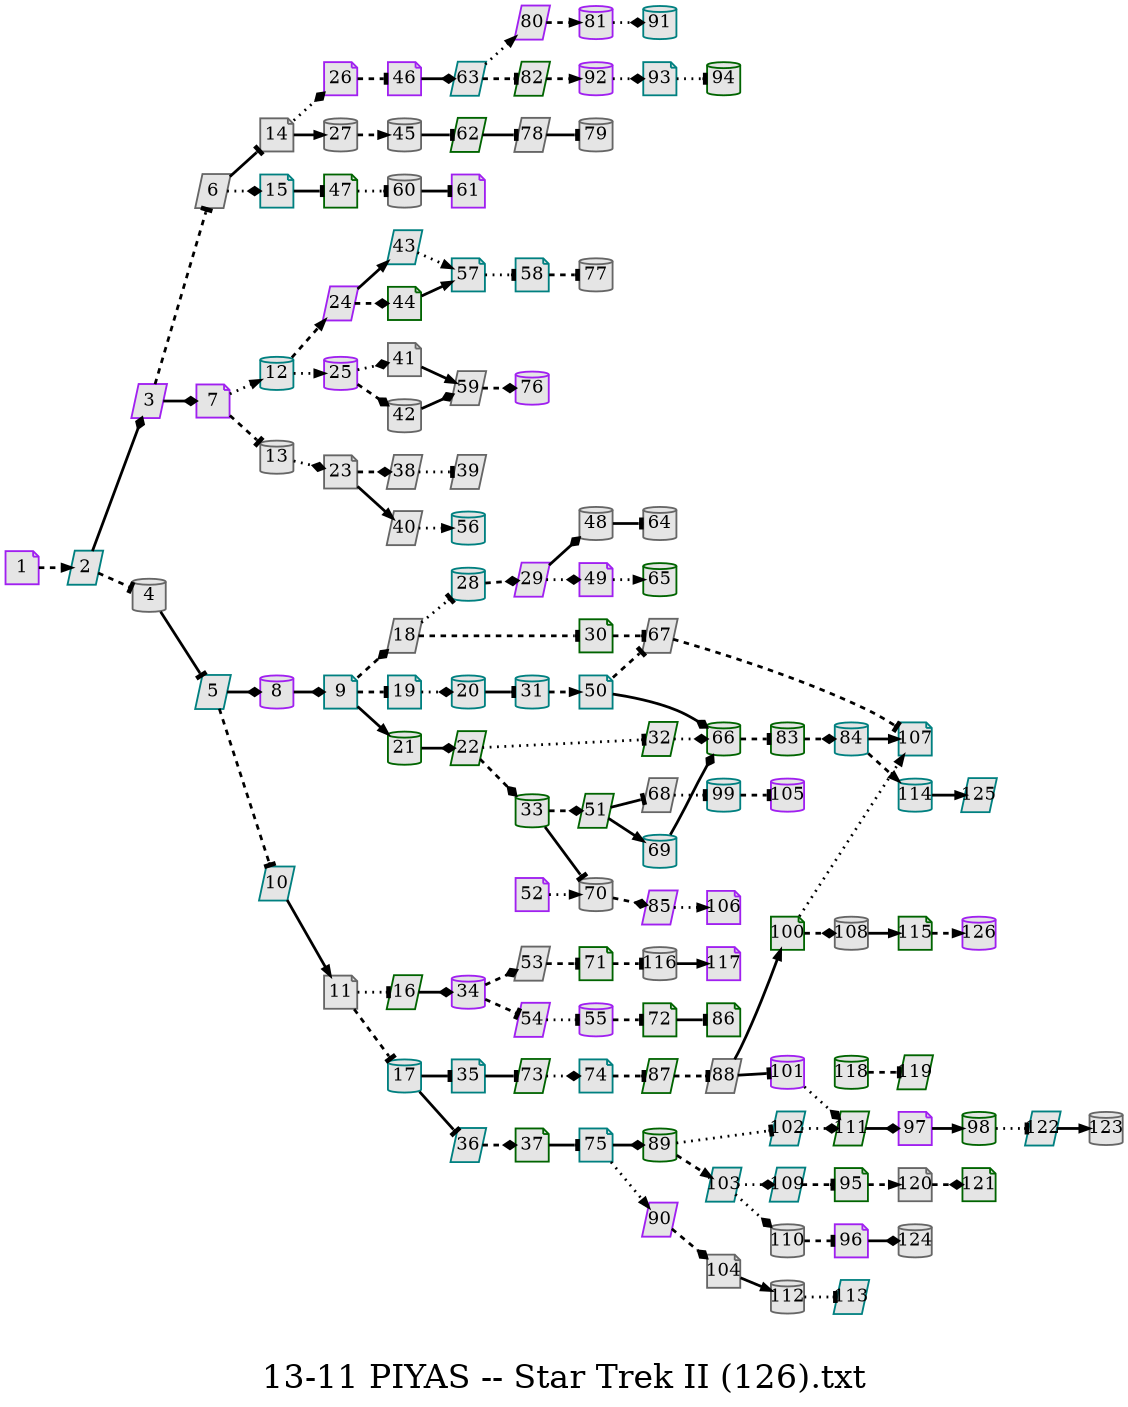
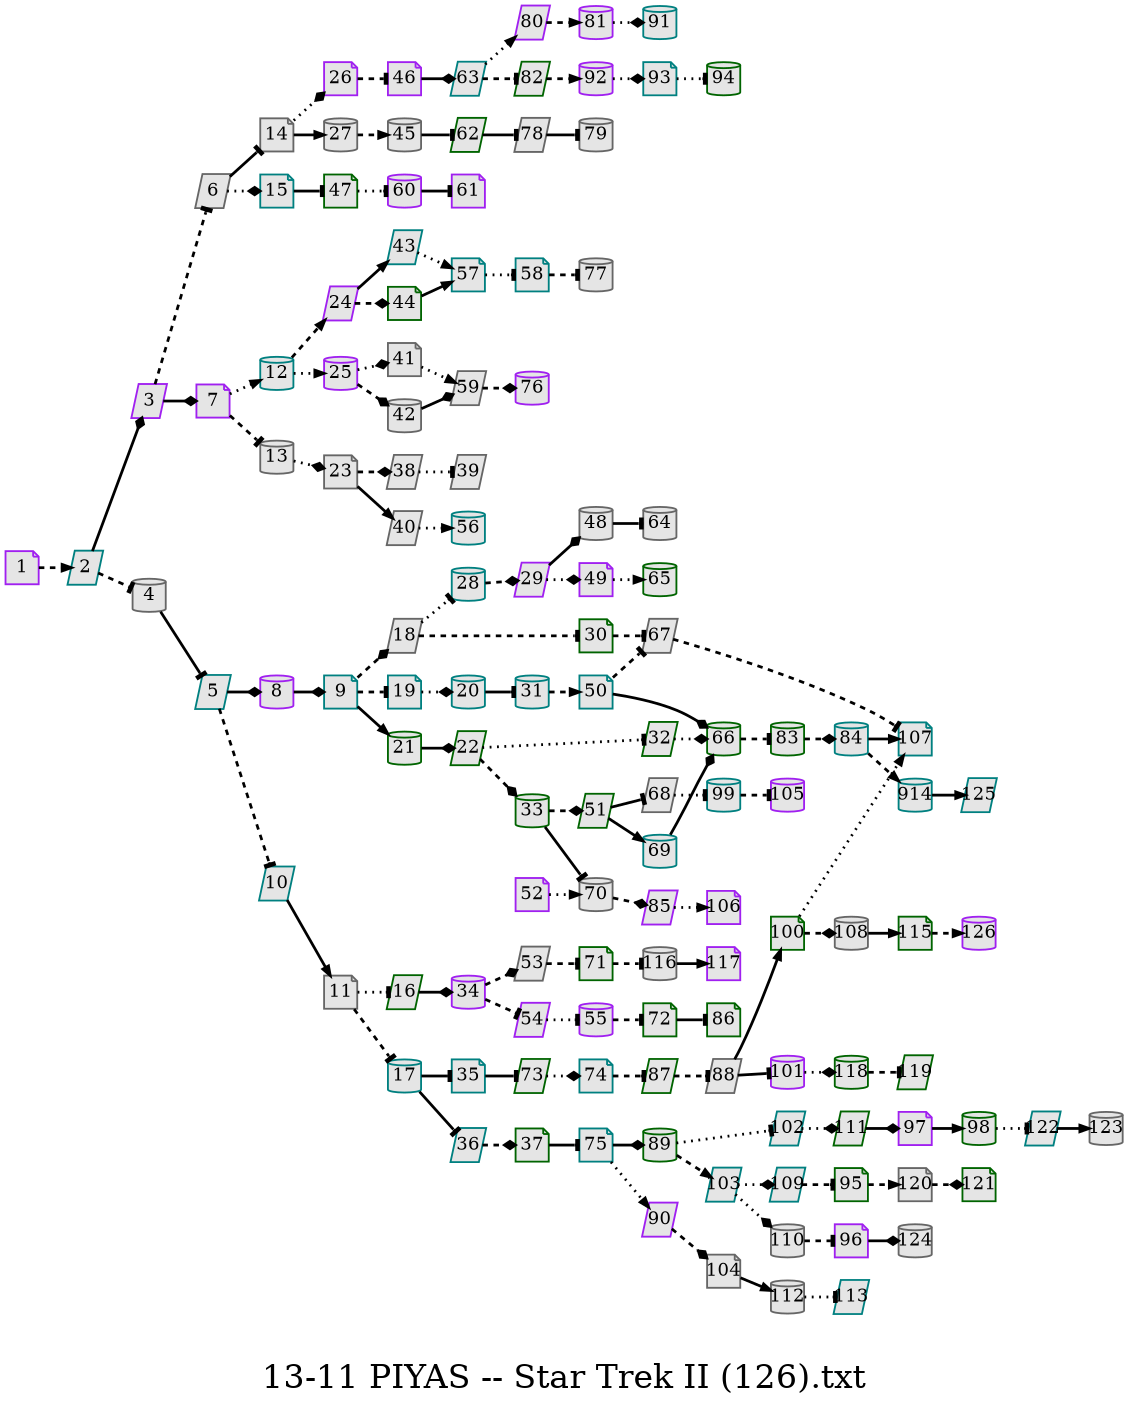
node "60": color gray40 -> purple
edge "41" -> "59": style solid -> dotted
node "114": label "114" -> "914"
edge "101" -> "111": now "101" -> "118"
